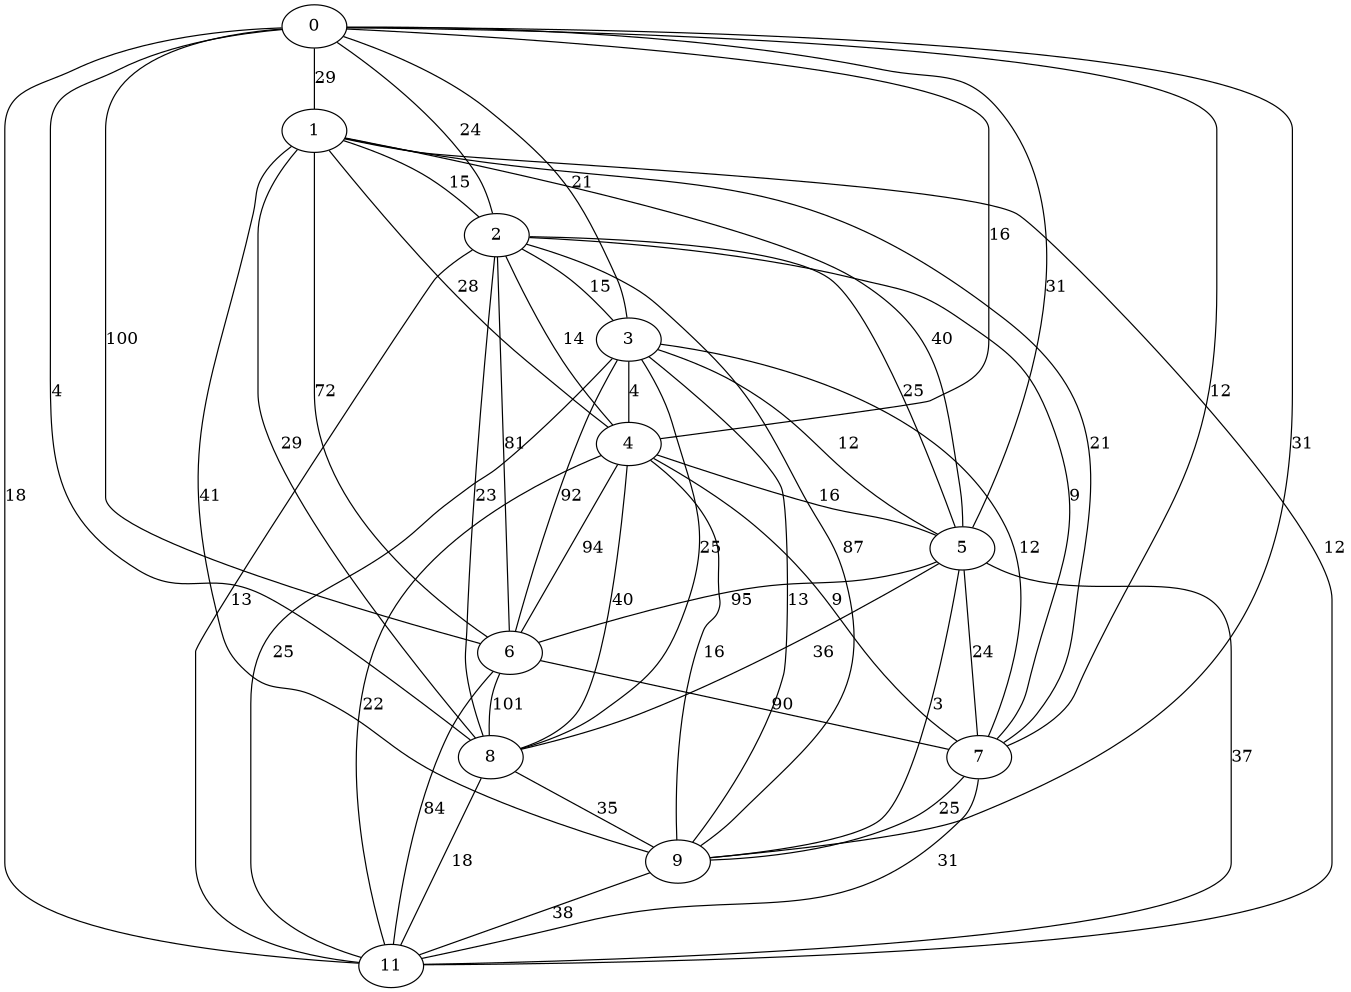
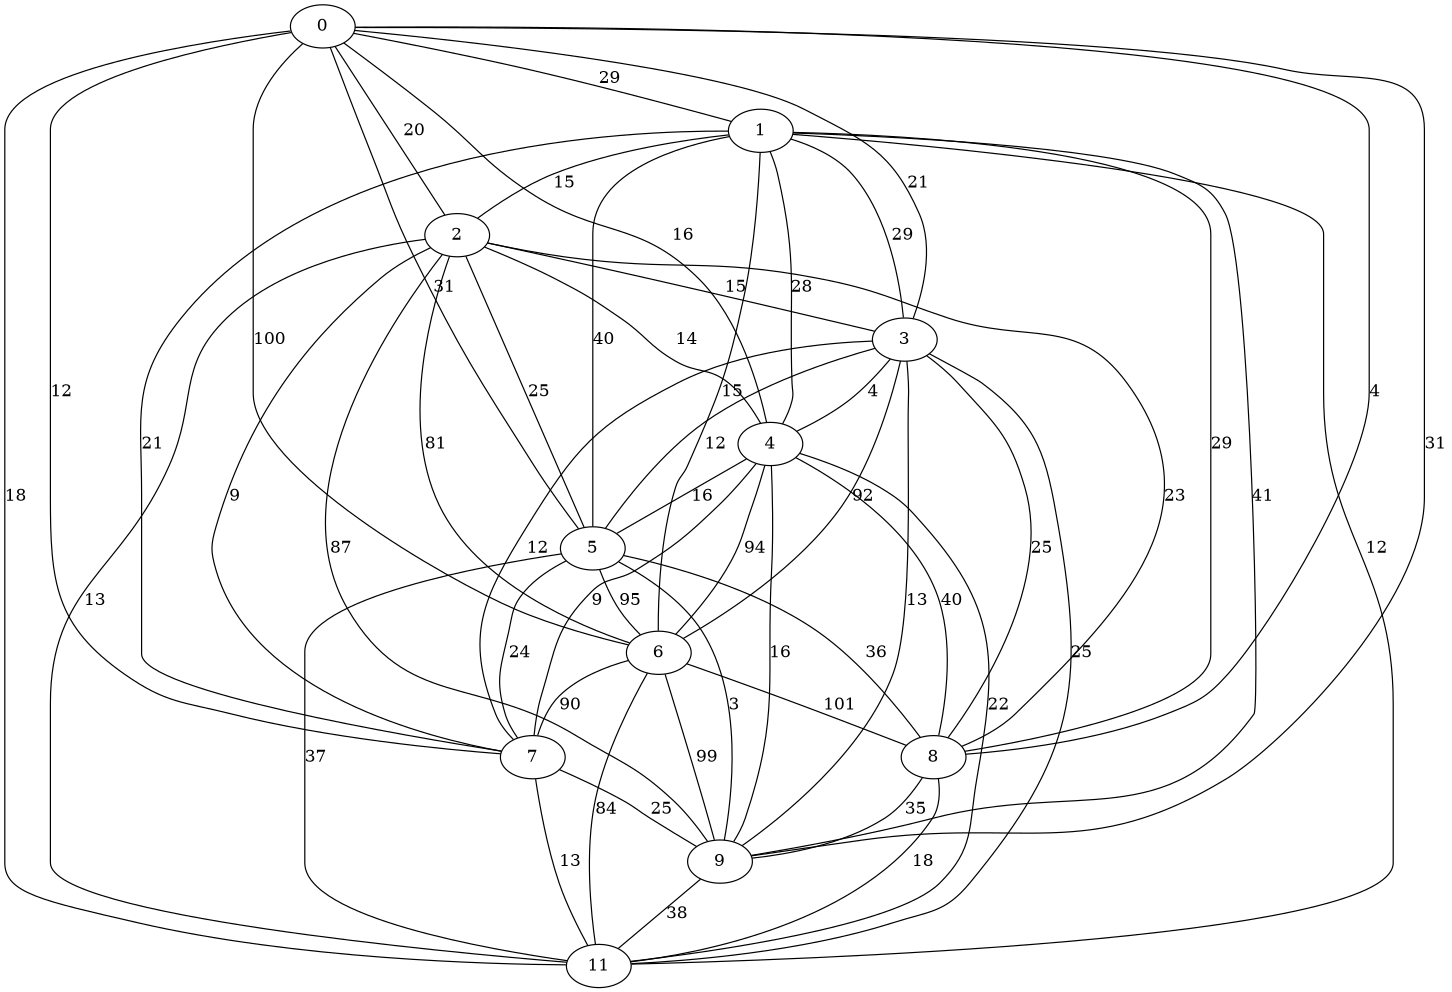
edge "0" -- "2": label "24" -> "20"
edge "1" -- "3": added, label "29"
edge "1" -- "6": label "72" -> "15"
edge "6" -- "9": added, label "99"
edge "7" -- "11": label "31" -> "13"
